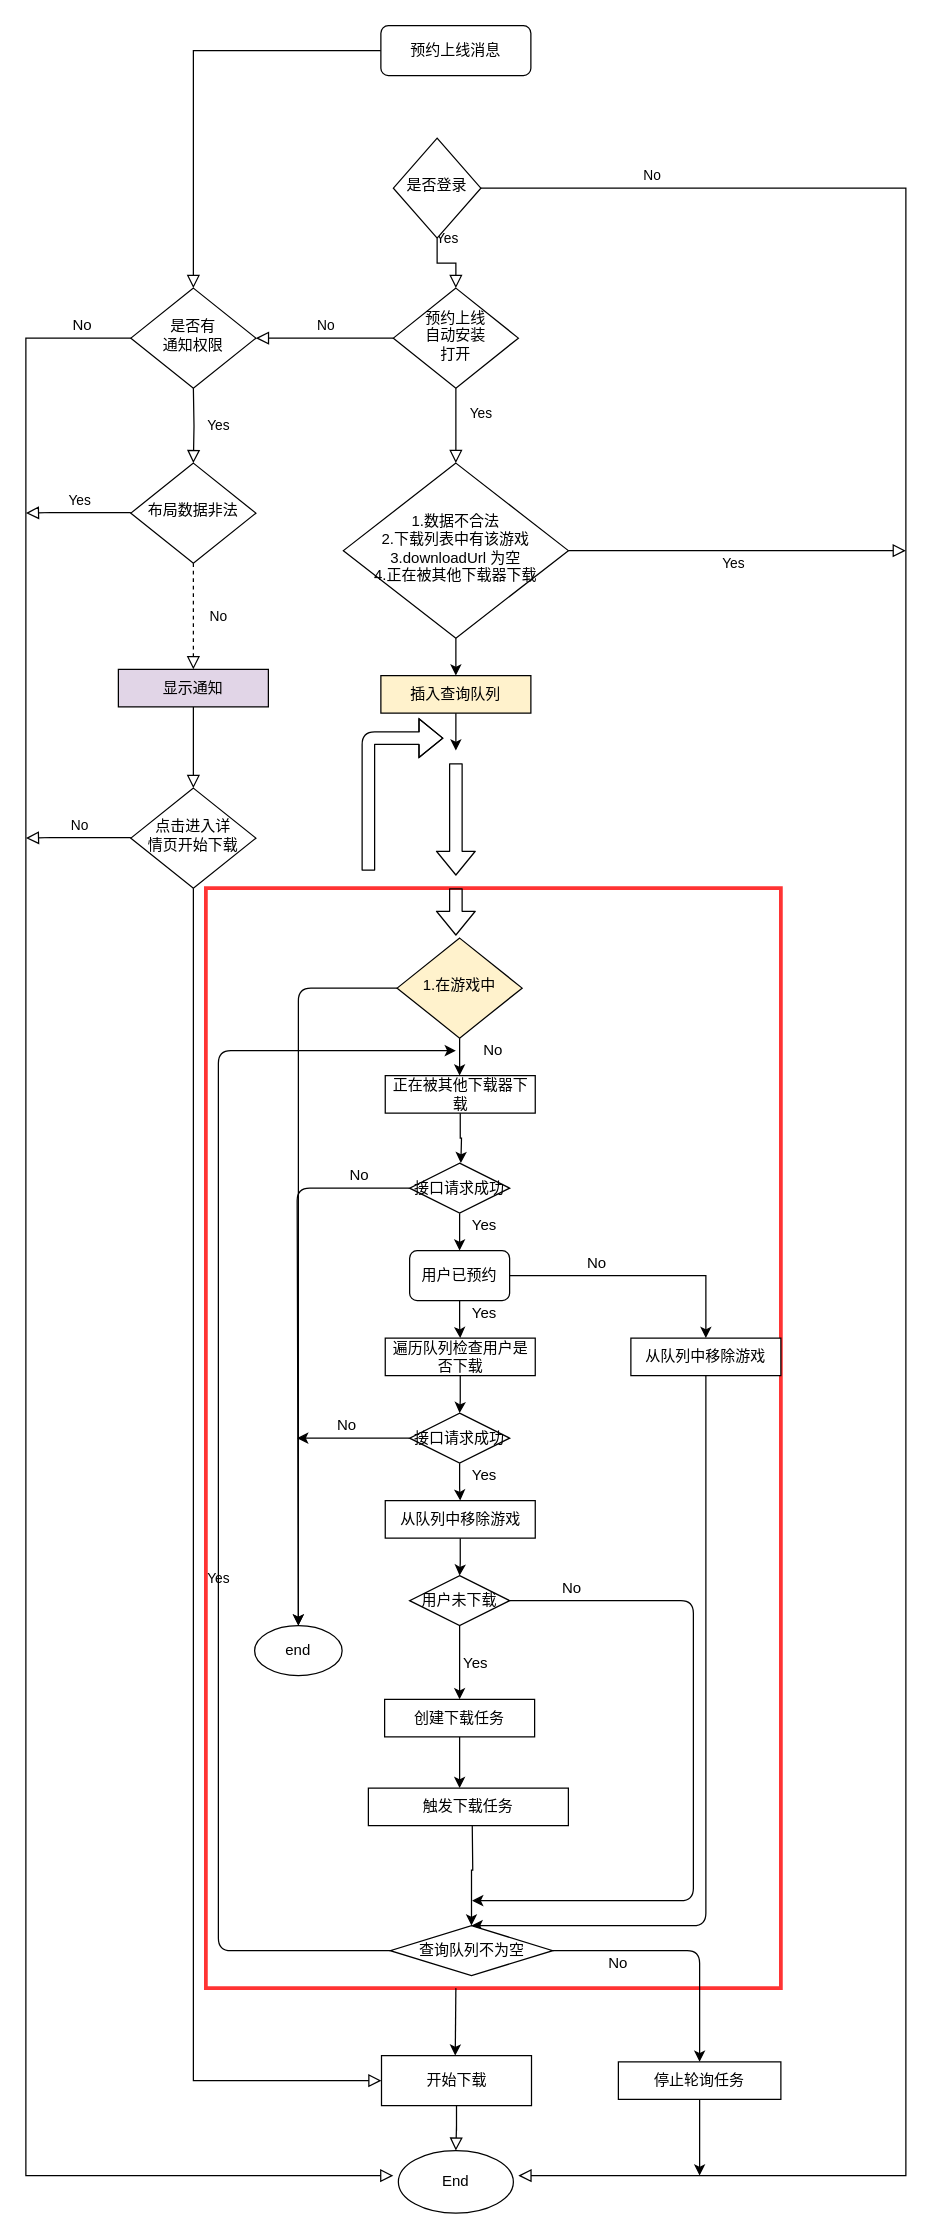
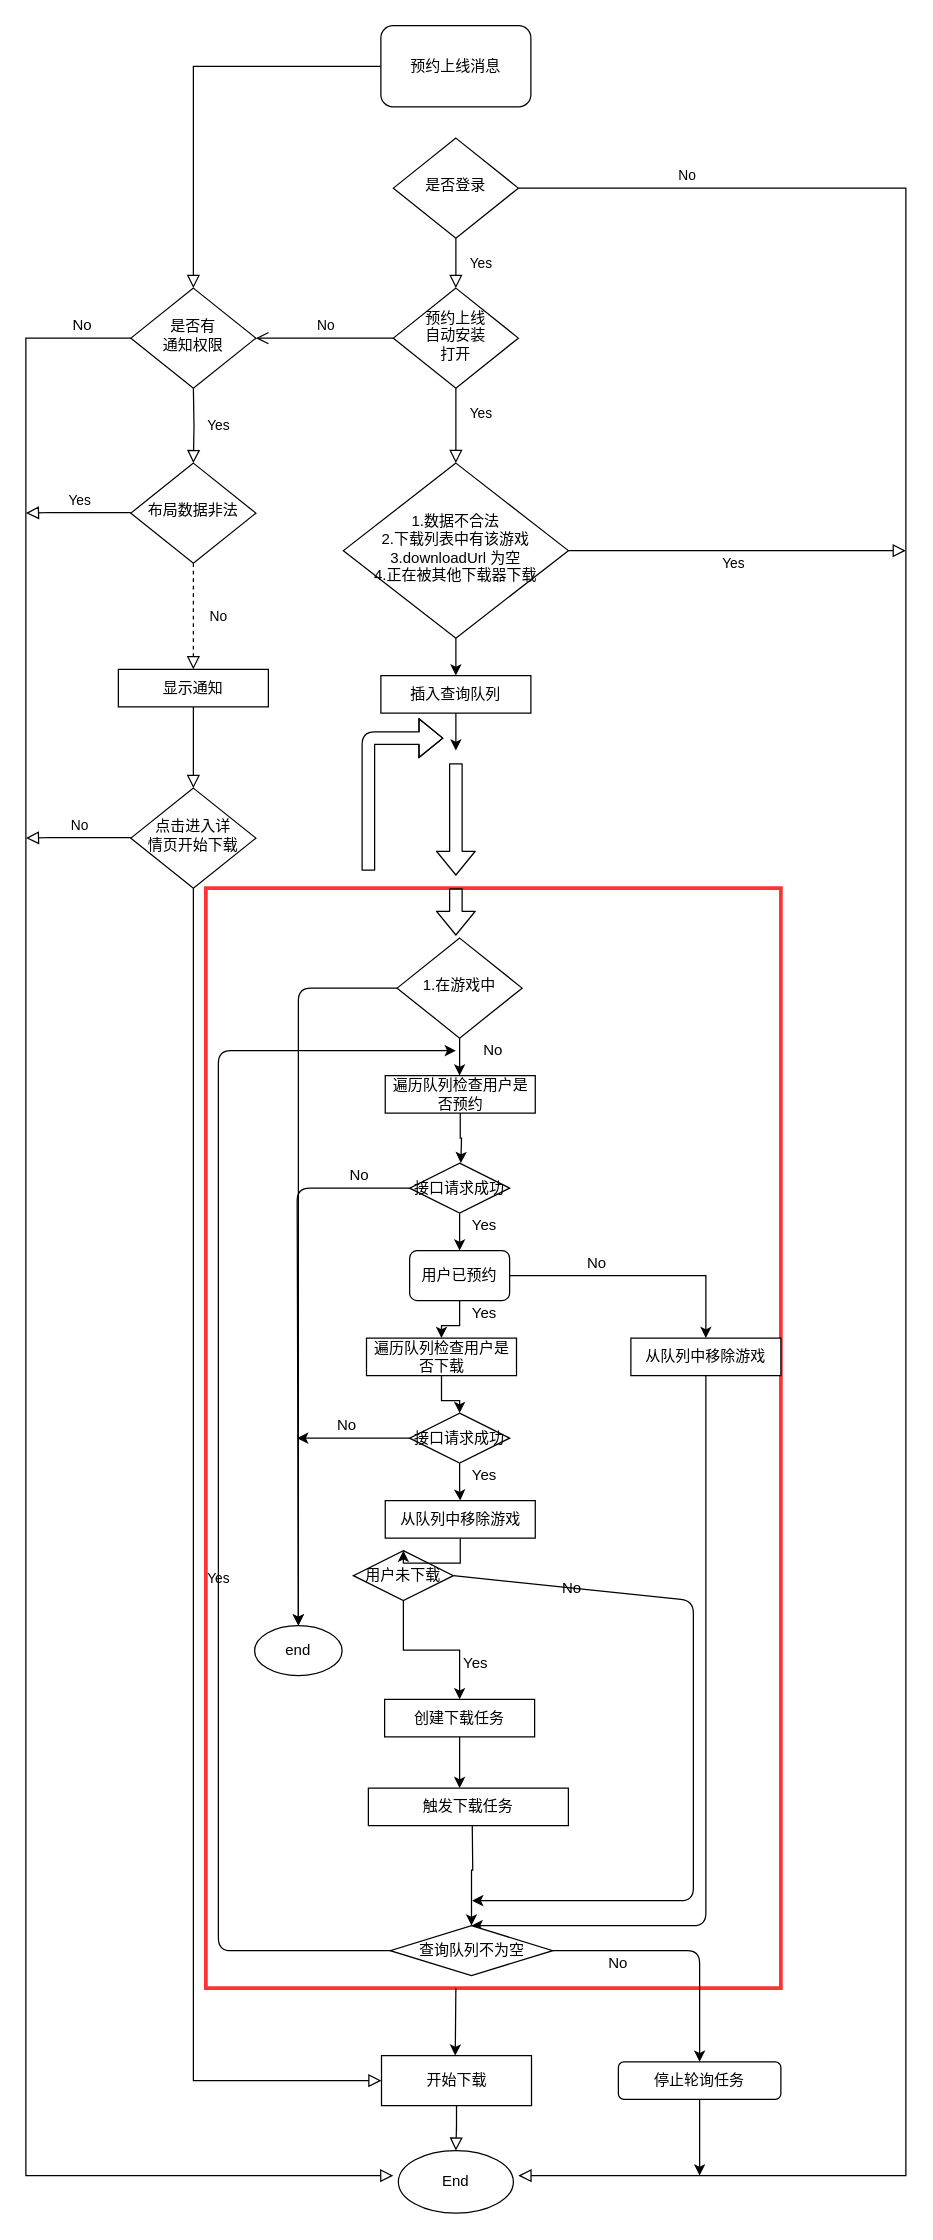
node "预约上线消息": size 150x50 -> 150x81
node "是否登录": size 88x100 -> 125x100
edge "预约上线 自动安装 打开" -> "是否有 通知权限": arrowhead block -> open
node "显示通知": fillcolor #e1d5e7 -> #ffffff
node "插入查询队列": fillcolor #fff2cc -> #ffffff
node "1.在游戏中": fillcolor #fff2cc -> #ffffff
node "正在被其他下载器下载": label "正在被其他下载器下载" -> "遍历队列检查用户是否预约"
node "遍历队列检查用户是否下载": moved (460, 1357) -> (441, 1357)
node "用户未下载": moved (459, 1601) -> (403, 1576)
node "停止轮询任务": shape rectangle -> rounded rectangle
